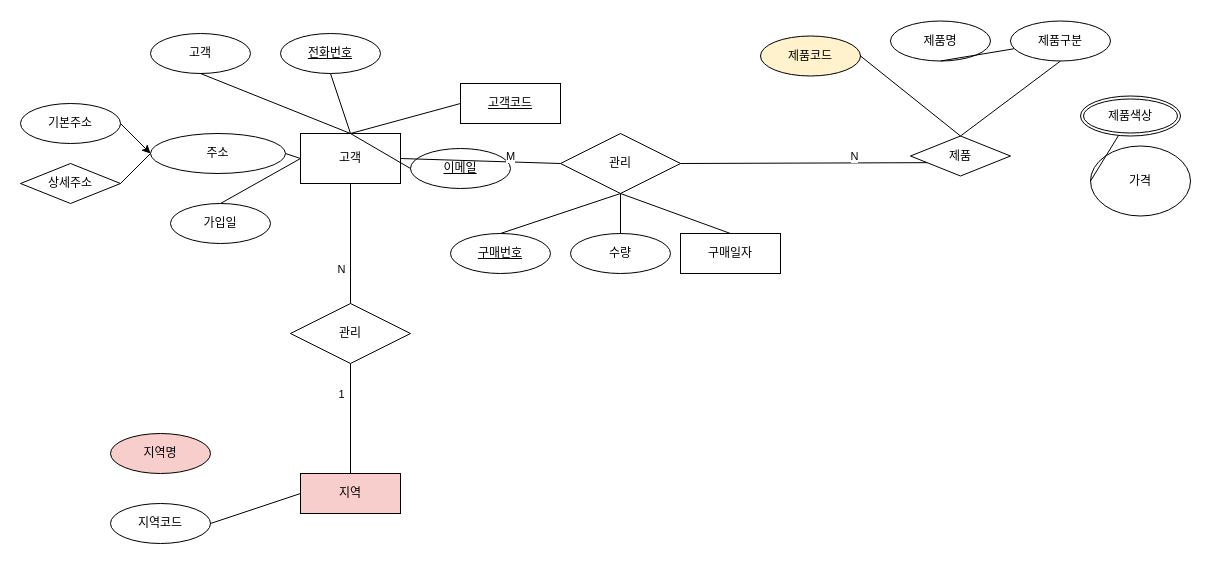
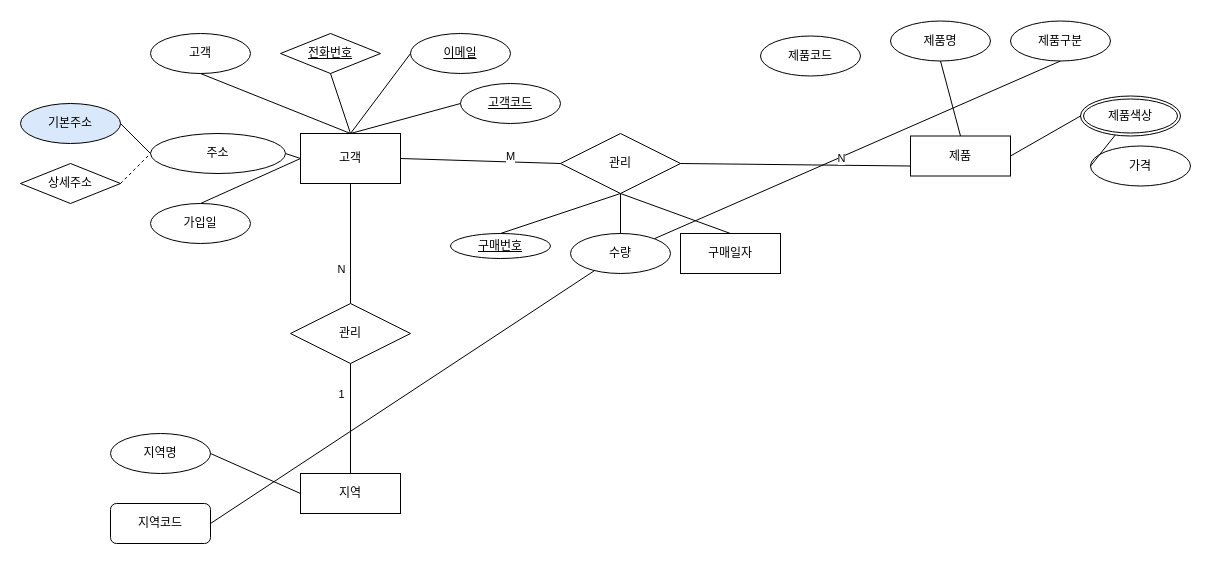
node "전화번호": shape ellipse -> diamond
edge "제품명" -- "제품구분": now "제품명" -- "제품"
node "제품코드": fillcolor #fff2cc -> #ffffff
edge "제품코드" -- "제품": removed
edge "제품구분" -- "제품": now "제품구분" -- "수량"
node "고객코드": shape rectangle -> ellipse
node "기본주소": fillcolor #ffffff -> #dae8fc
edge "제품색상" -- "제품": added
edge "기본주소" -> "주소": arrowhead classic -> none
node "제품": shape diamond -> rectangle
edge "주소" -- "상세주소": style solid -> dashed
node "이메일": moved (461, 169) -> (461, 54)
node "가격": size 100x70 -> 100x40
node "가입일": moved (221, 224) -> (201, 224)
node "구매번호": size 100x40 -> 100x25
node "지역명": fillcolor #f8cecc -> #ffffff
edge "지역명" -- "지역": added
node "지역": fillcolor #f8cecc -> #ffffff
edge "지역" -- "지역코드": now "수량" -- "지역코드"
node "지역코드": shape ellipse -> rounded rectangle
